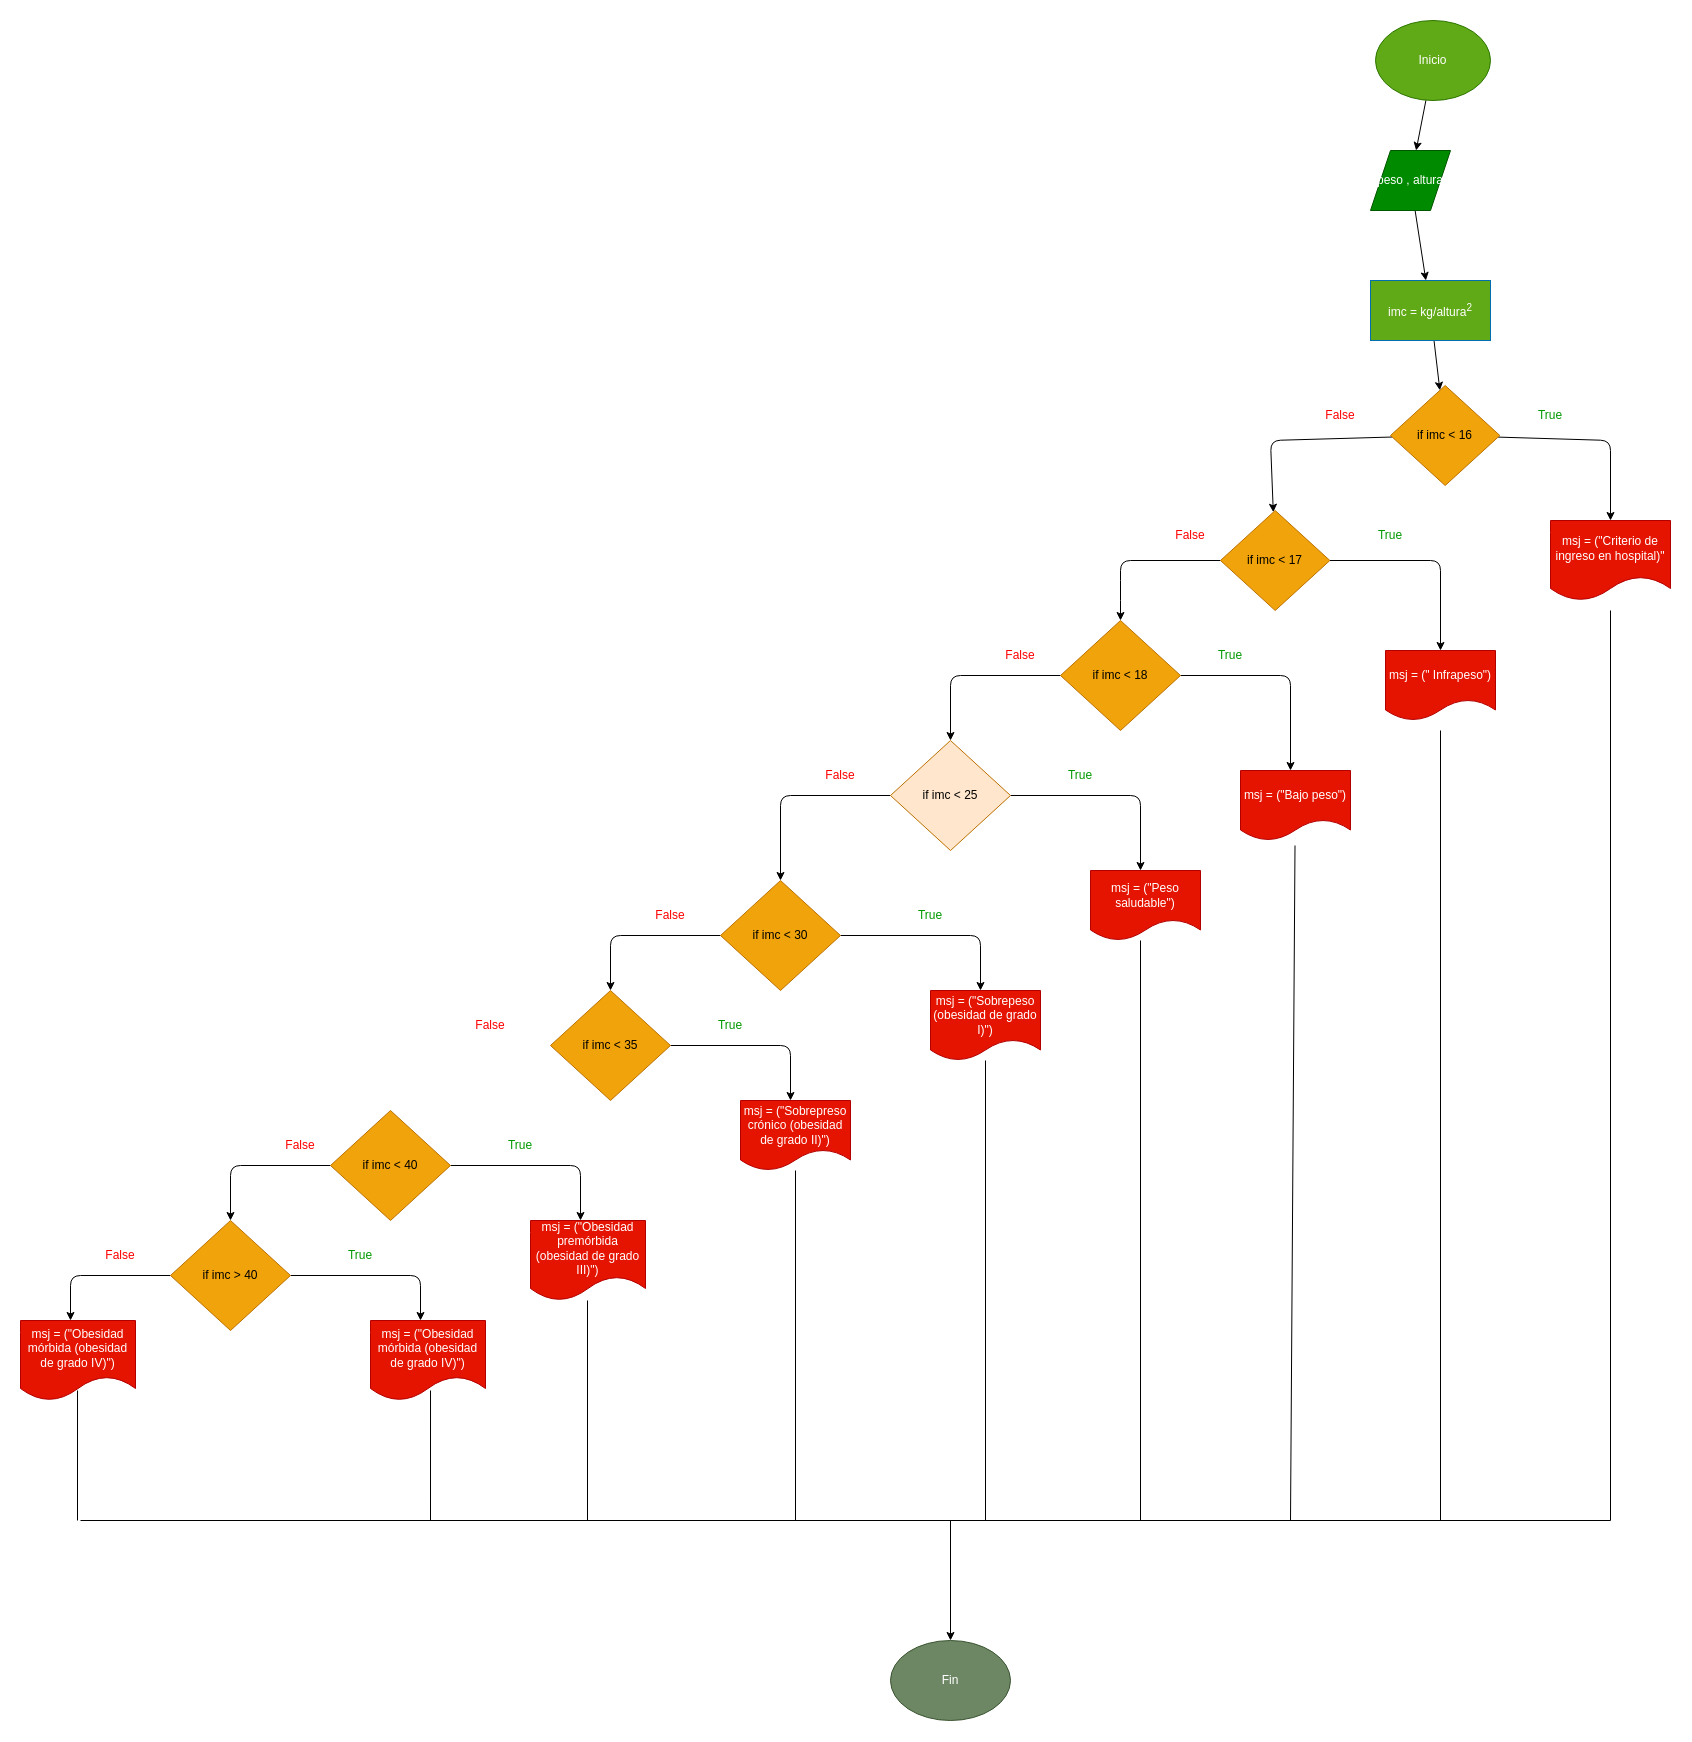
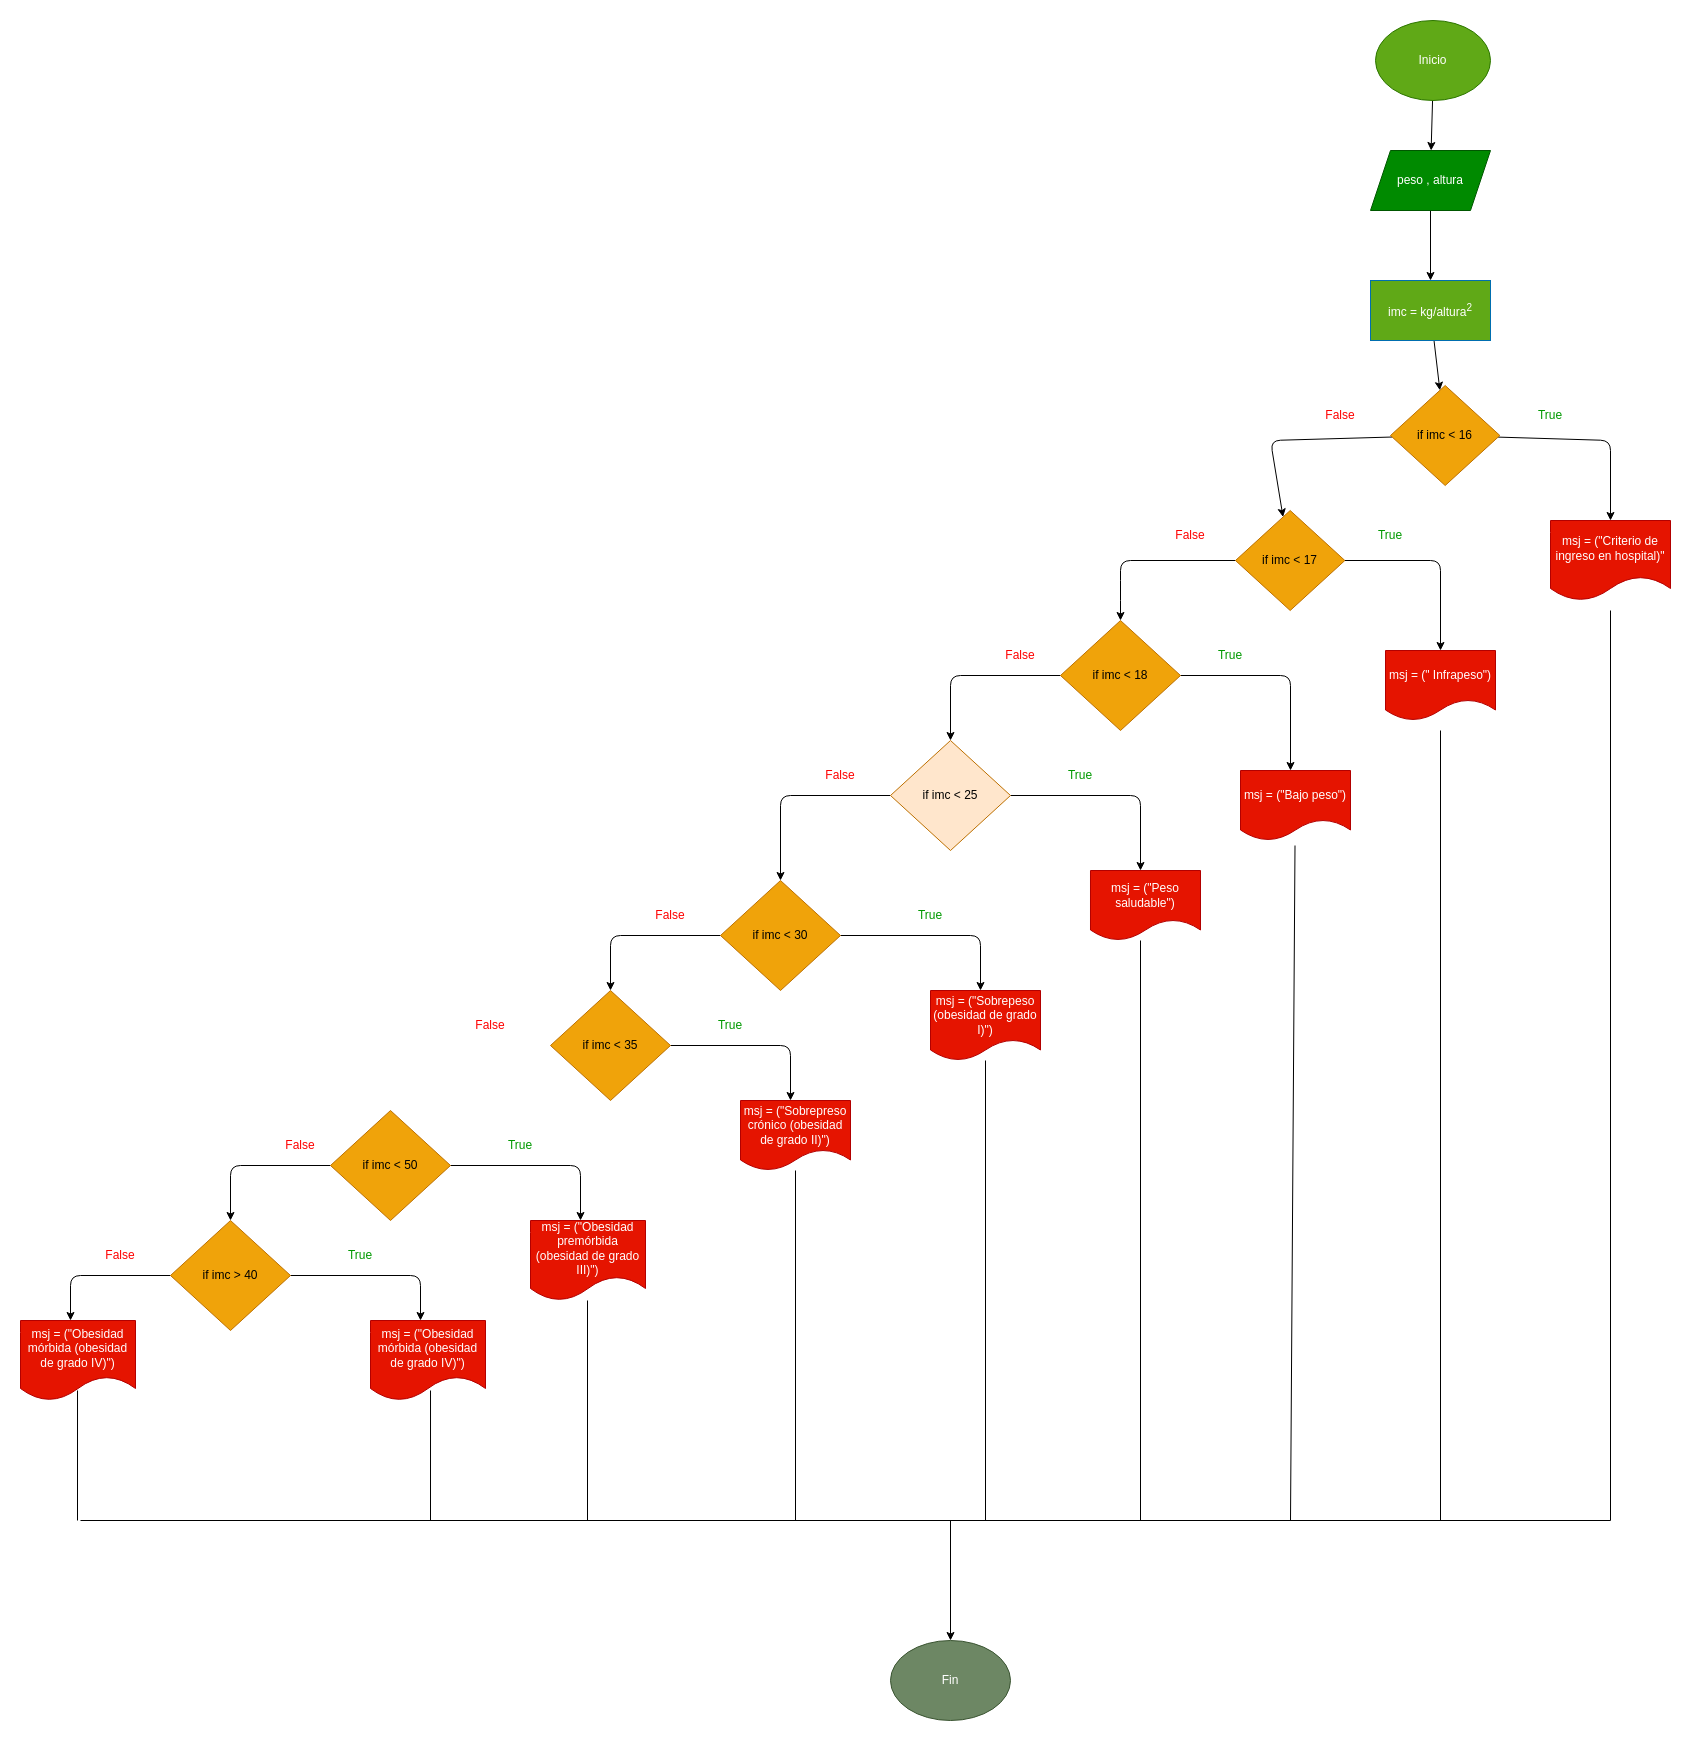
node "peso , altura": size 80x60 -> 120x60
node "if imc < 17": moved (1275, 561) -> (1290, 561)
node "if imc < 40": label "if imc < 40" -> "if imc < 50"
